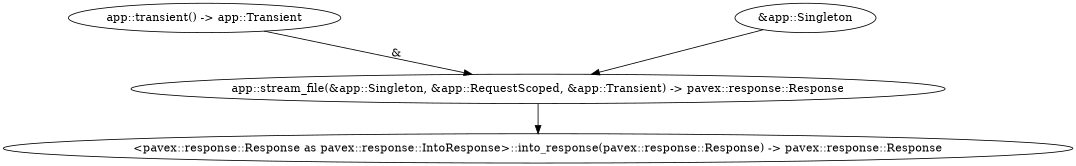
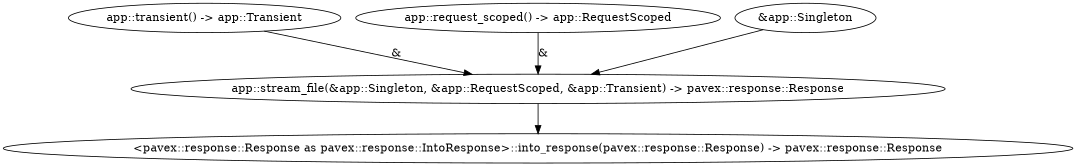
node "app::request_scoped() -> app::RequestScoped": added
